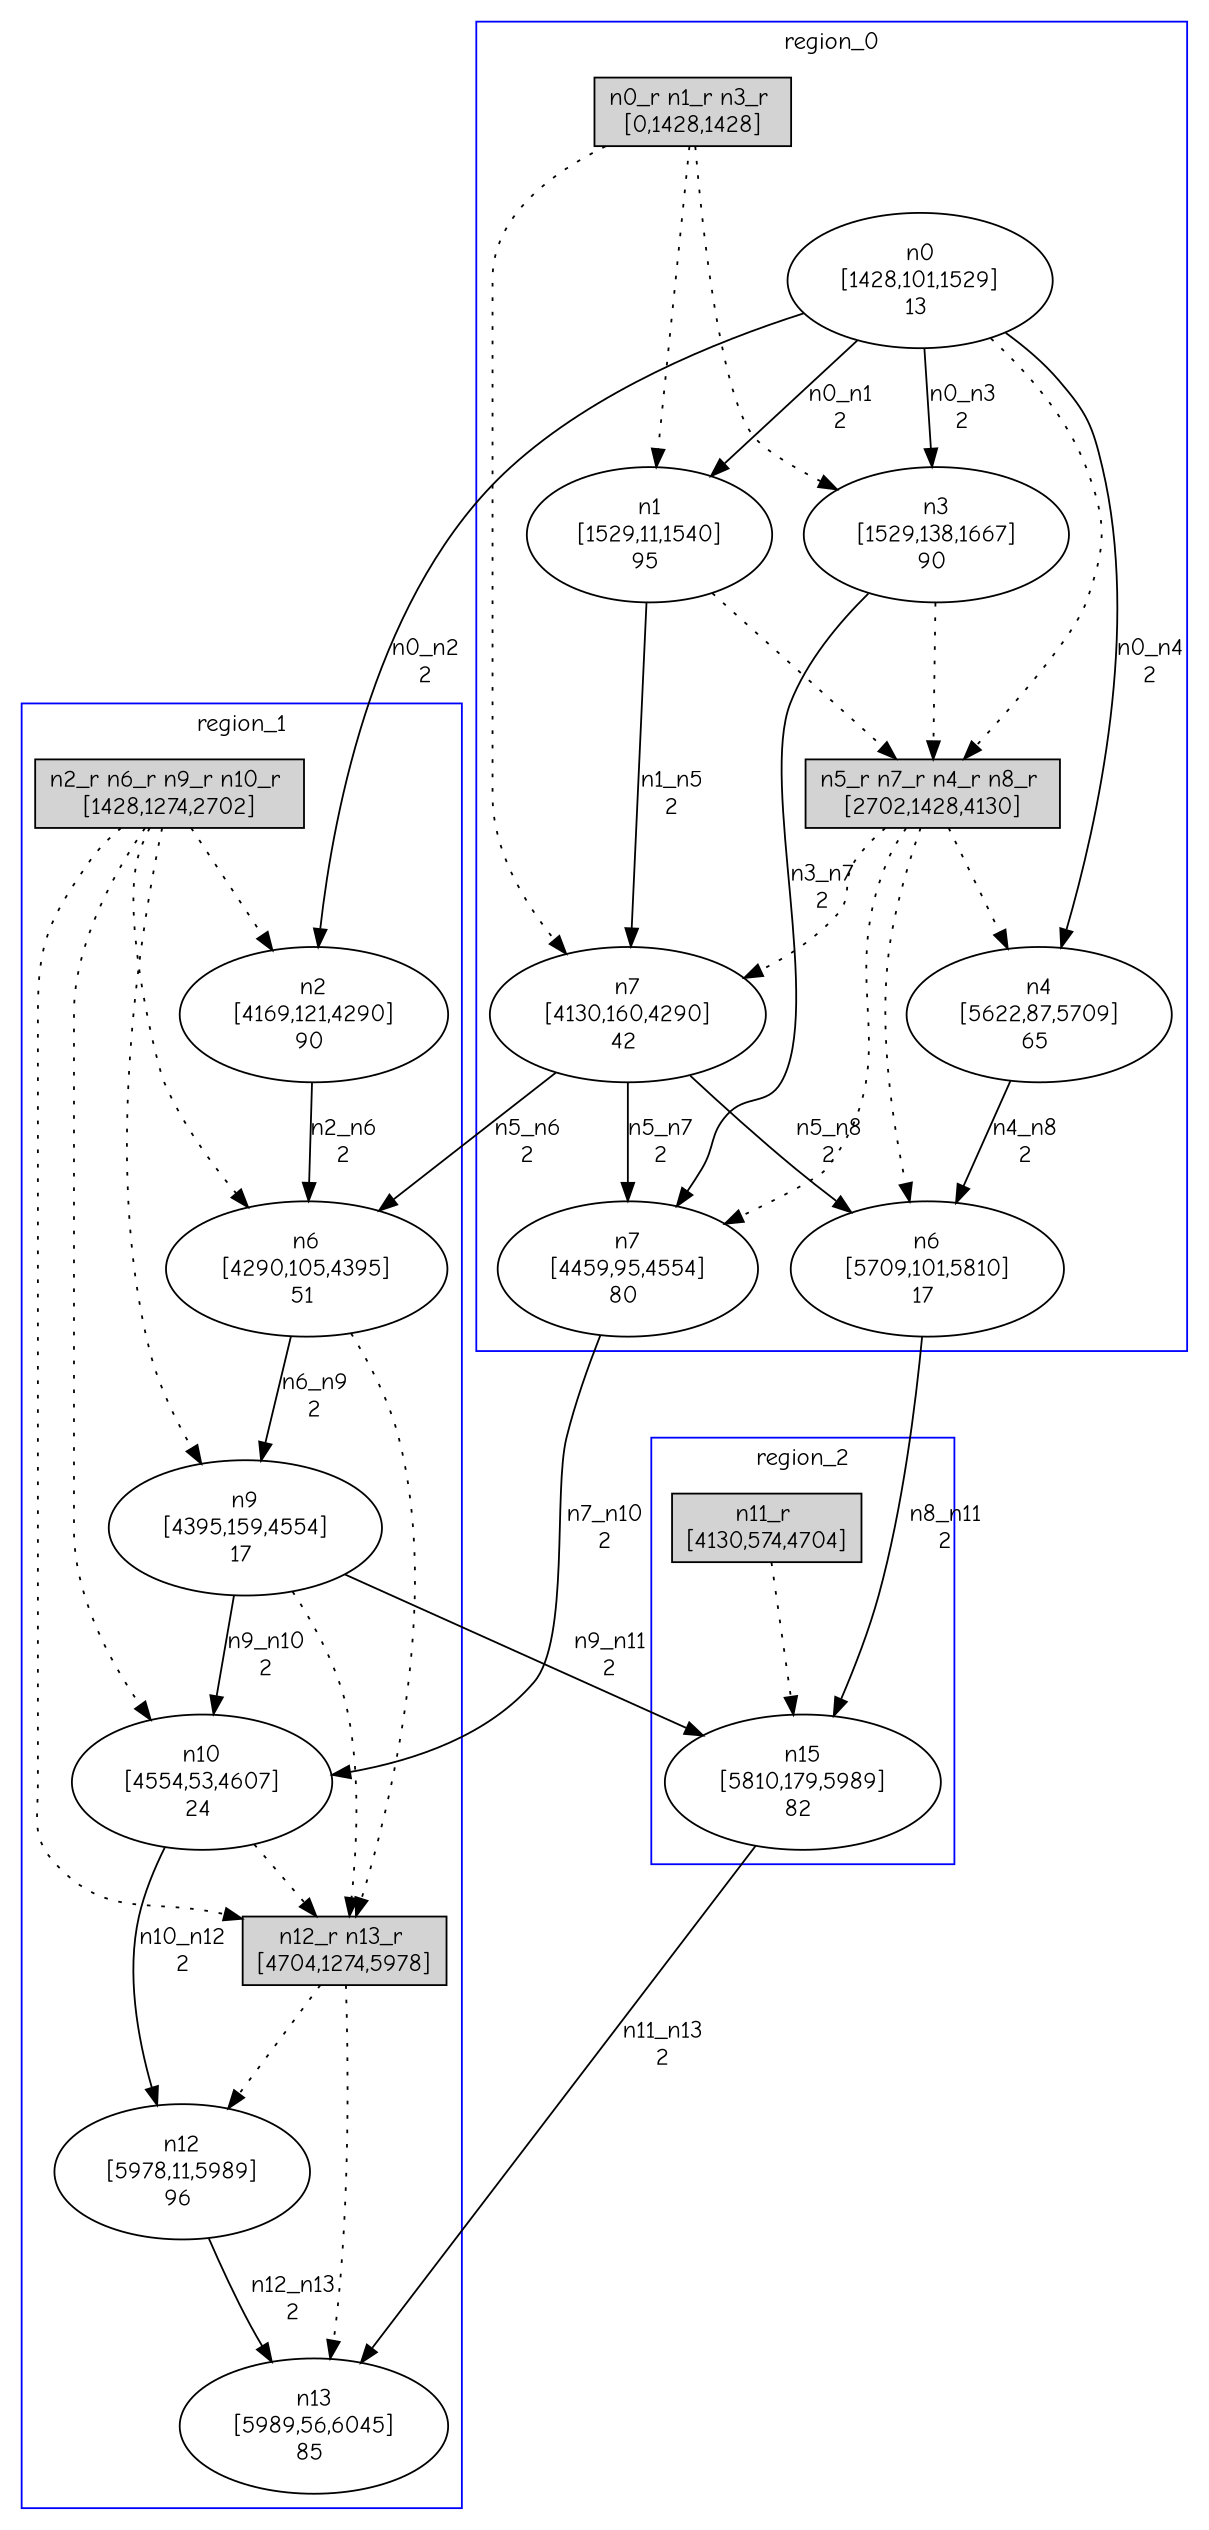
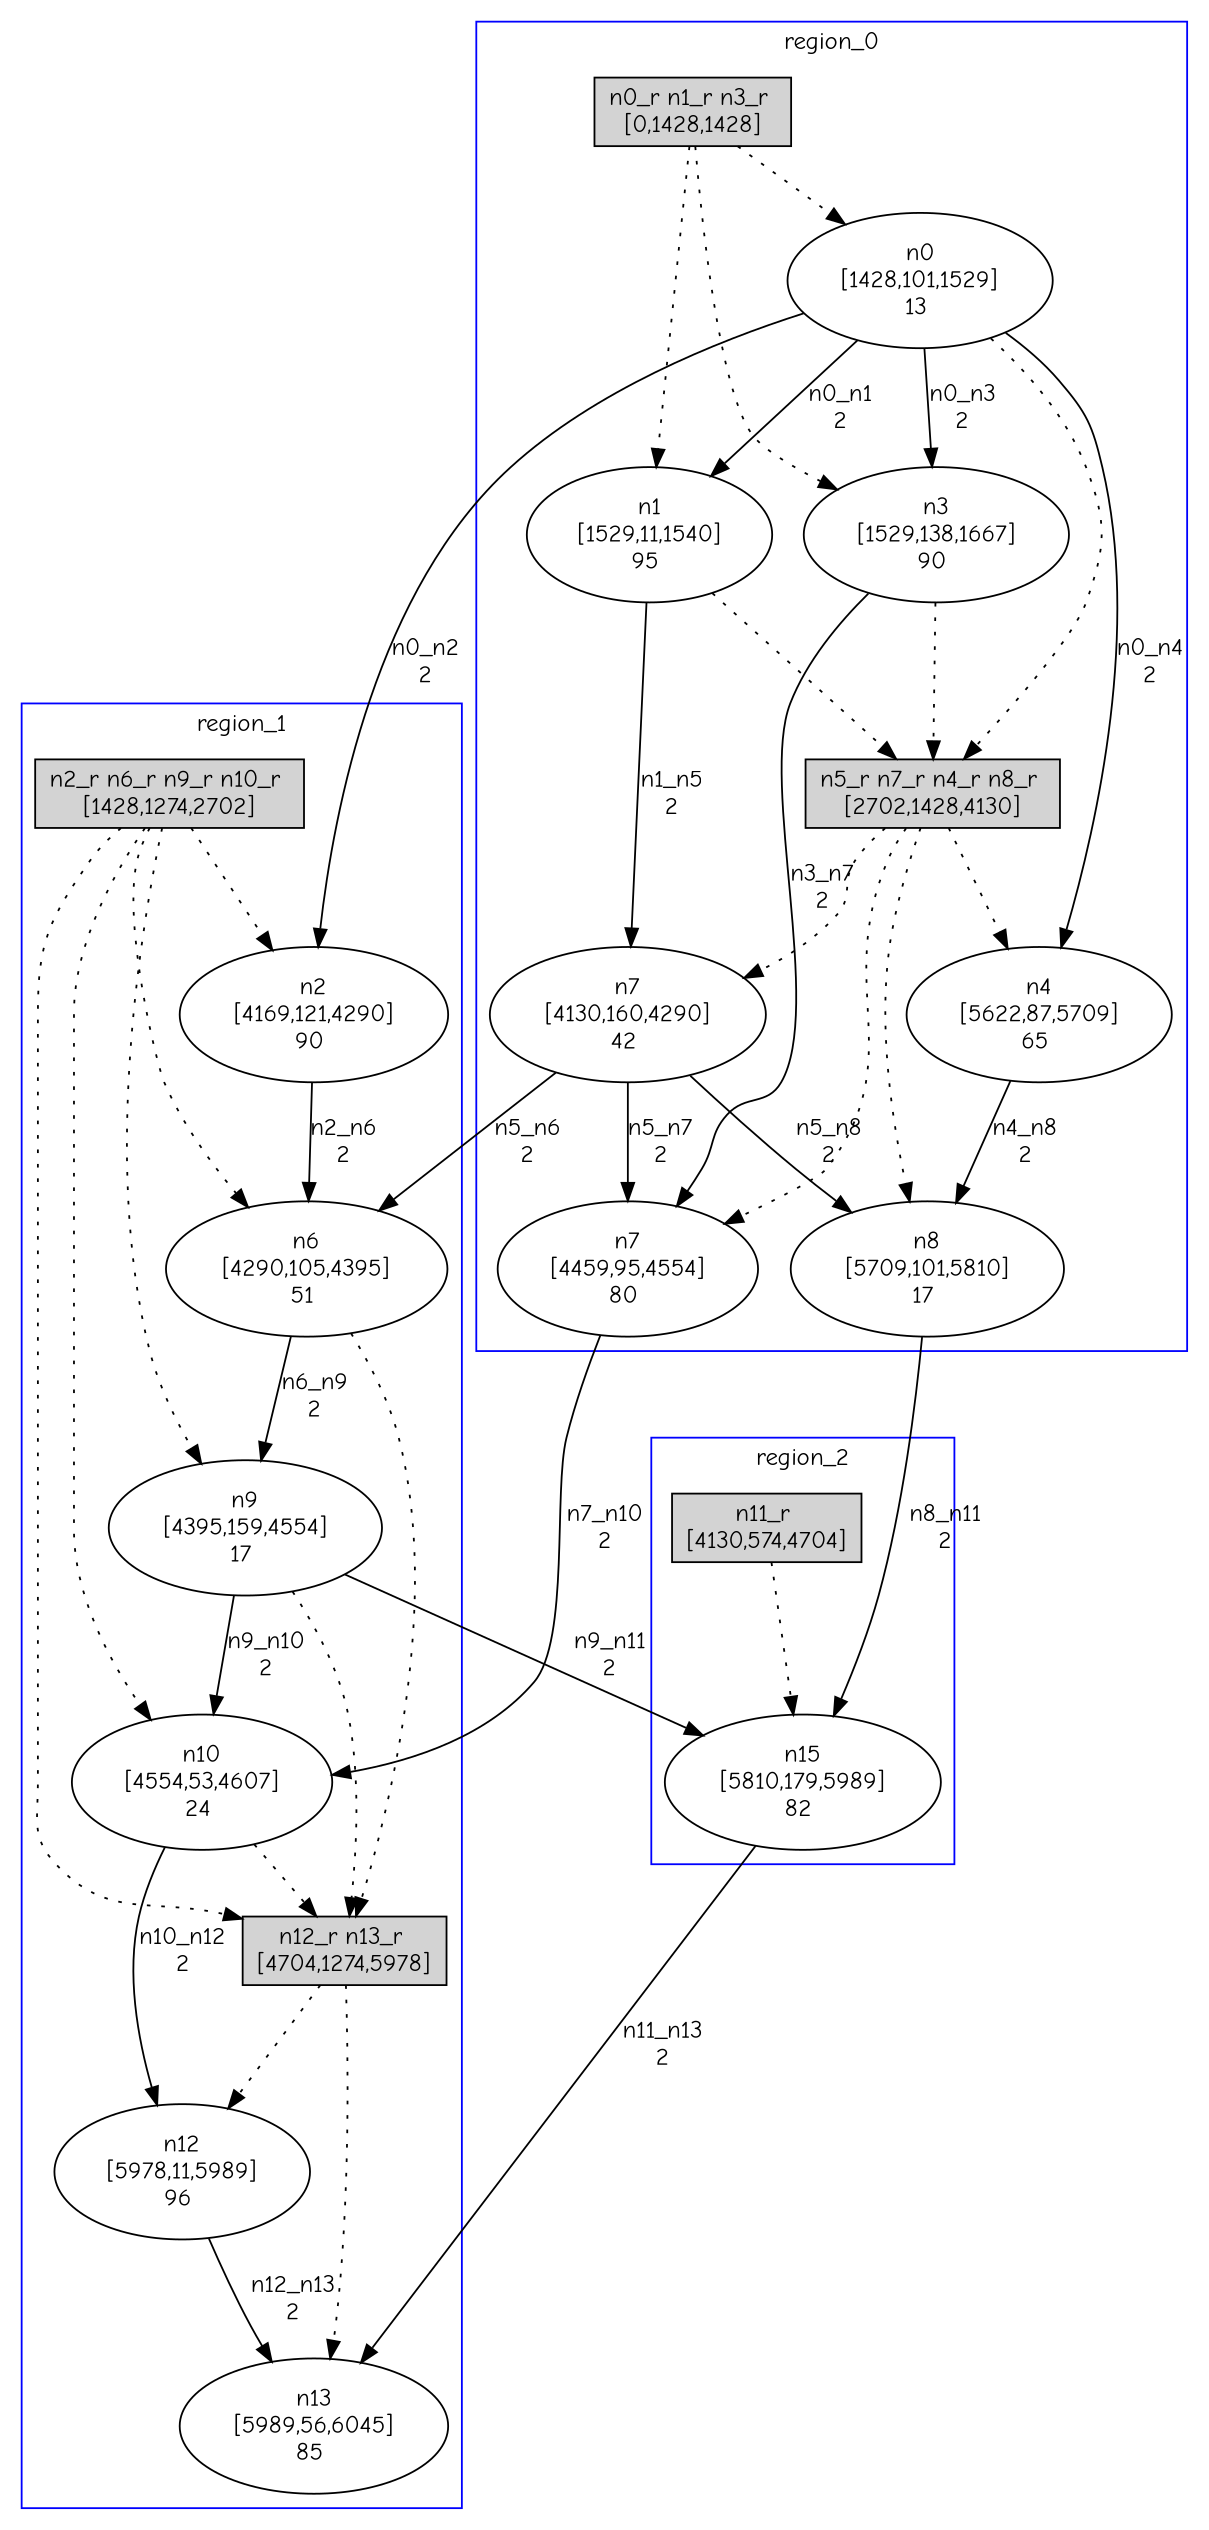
edge "n0_r n1_r n3_r [0,1428,1428]" -> "n7 [4130,160,4290] 42": now "n0_r n1_r n3_r [0,1428,1428]" -> "n0 [1428,101,1529] 13"
node "n6 [5709,101,5810] 17": label "n6 [5709,101,5810] 17" -> "n8 [5709,101,5810] 17"
